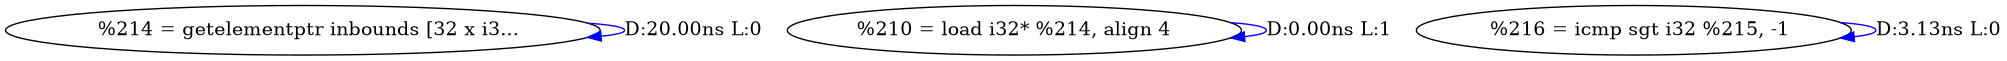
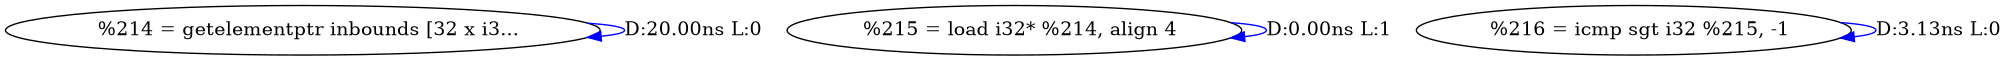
node "%210 = load i32* %214, align 4": label "%210 = load i32* %214, align 4" -> "%215 = load i32* %214, align 4"
